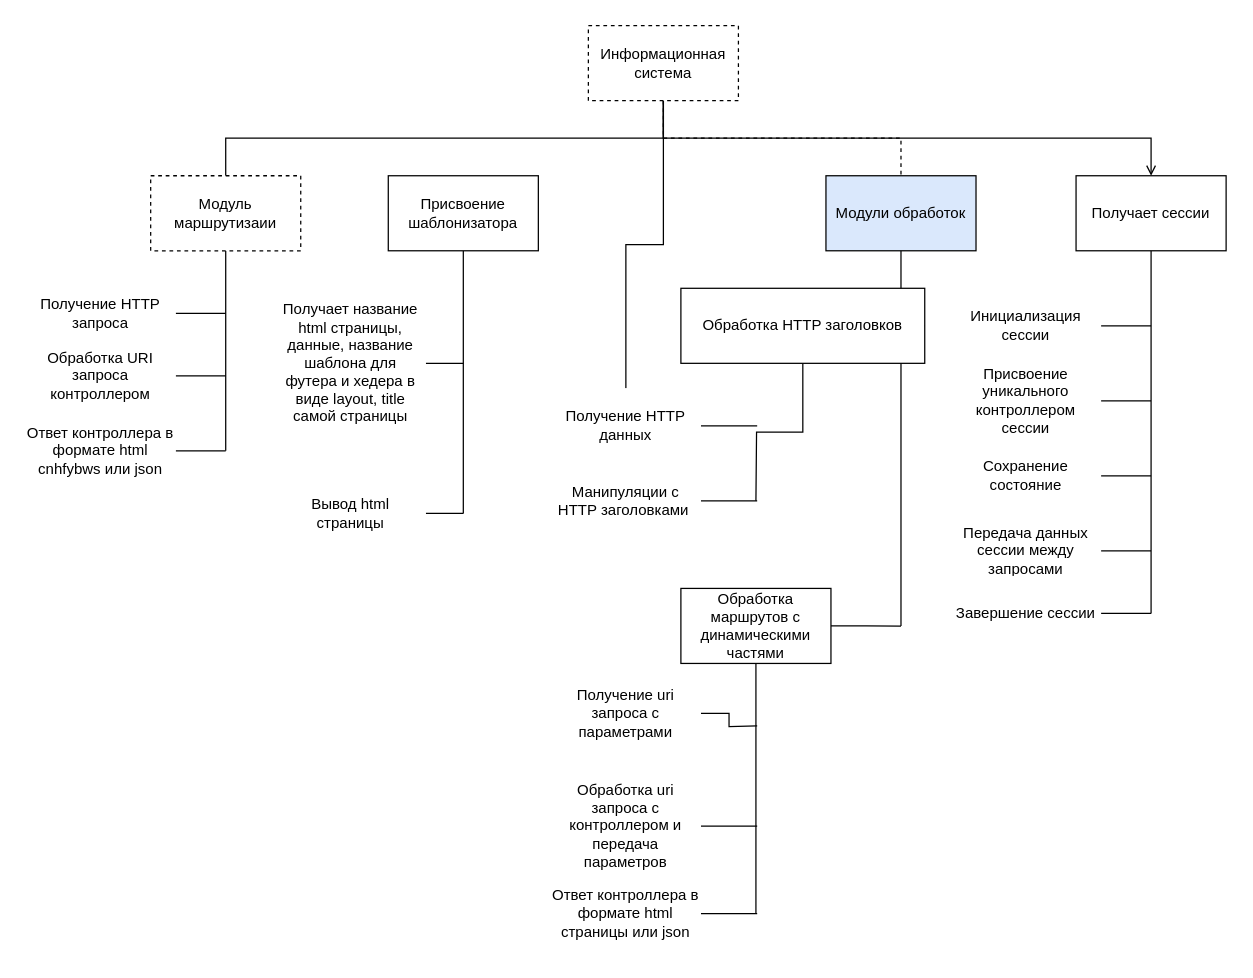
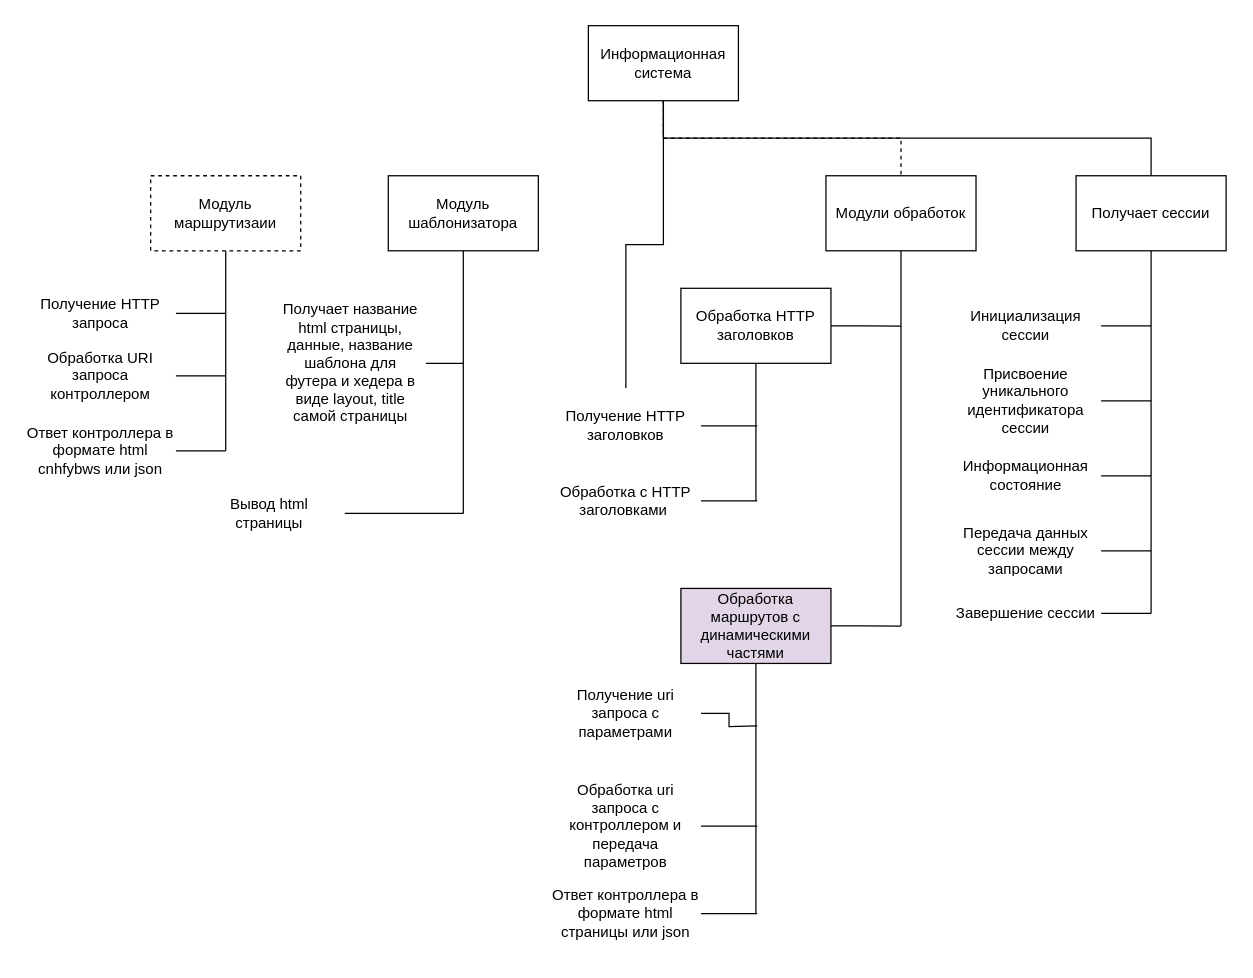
node "Информационная система": style dashed -> solid
edge "Информационная система" -- "Модуль маршрутизаии": removed
edge "Информационная система" -> "Получает сессии": arrowhead open -> none
node "Присвоение шаблонизатора": label "Присвоение шаблонизатора" -> "Модуль шаблонизатора"
node "Модули обработок": fillcolor #dae8fc -> #ffffff
node "Обработка HTTP заголовков": size 244x75 -> 150x75
node "Присвоение уникального контроллером сессии": label "Присвоение уникального контроллером сессии" -> "Присвоение уникального идентификатора сессии"
node "Получение HTTP данных": label "Получение HTTP данных" -> "Получение HTTP заголовков"
node "Сохранение состояние": label "Сохранение состояние" -> "Информационная состояние"
node "Манипуляции с HTTP заголовками": label "Манипуляции с HTTP заголовками" -> "Обработка с HTTP заголовками"
node "Вывод html страницы": moved (351, 513) -> (269, 513)
node "Обработка маршрутов с динамическими частями": fillcolor #ffffff -> #e1d5e7
